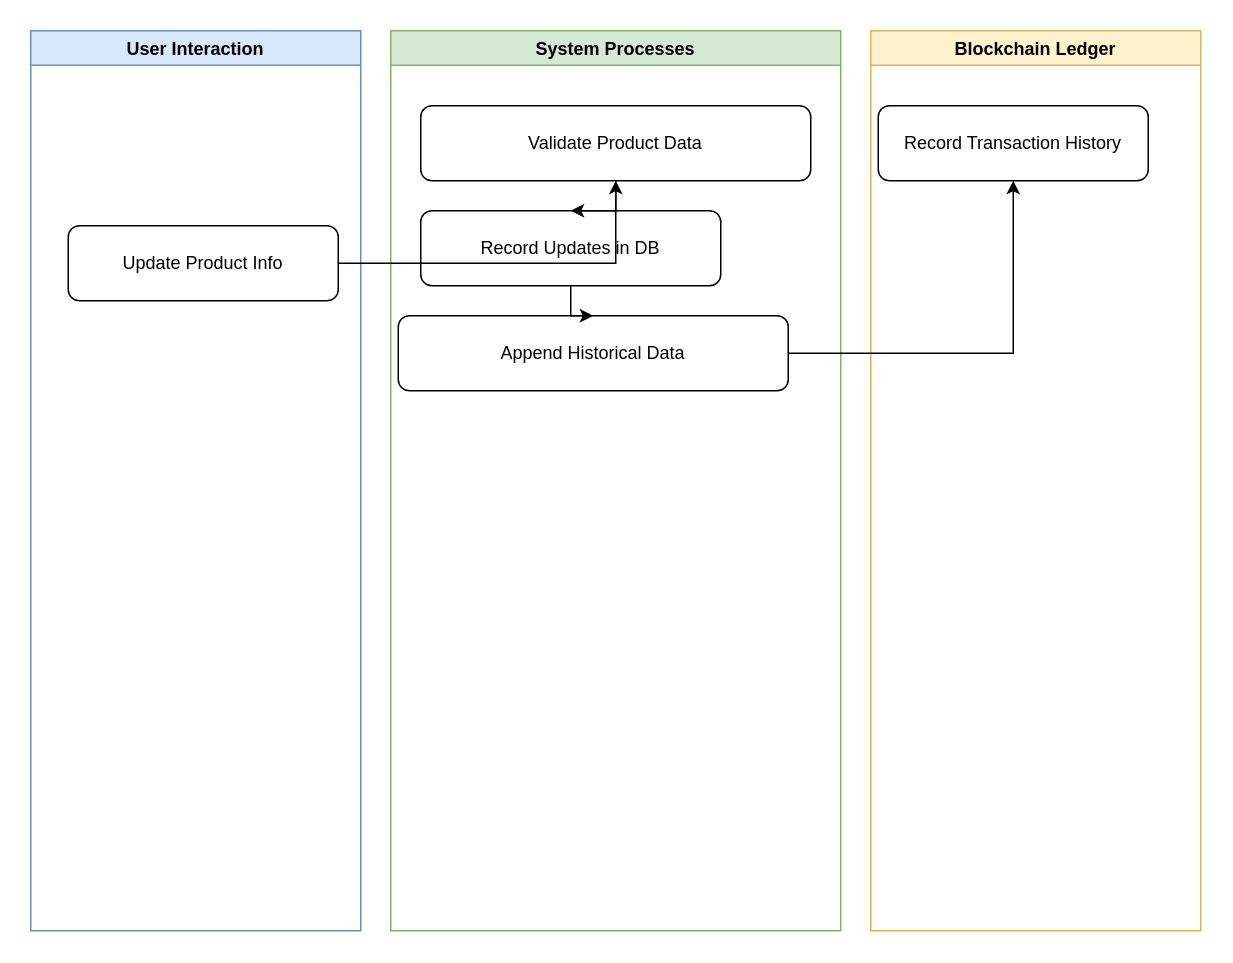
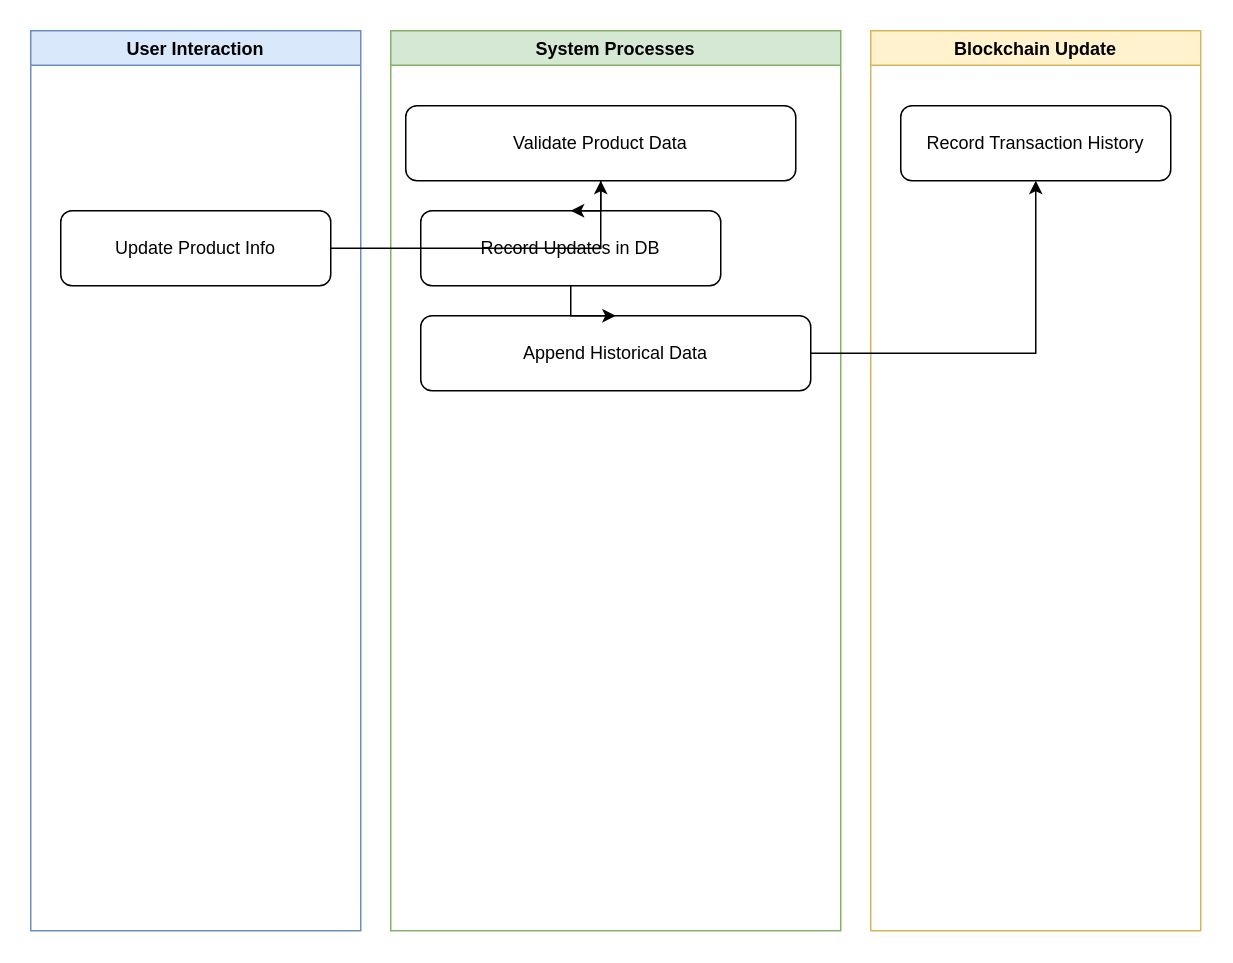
node "Blockchain Ledger": label "Blockchain Ledger" -> "Blockchain Update"
node "Validate Product Data": moved (616, 143) -> (601, 143)
node "Record Transaction History": moved (1013, 143) -> (1036, 143)
node "Update Product Info": moved (203, 263) -> (196, 248)
node "Append Historical Data": moved (593, 353) -> (616, 353)
